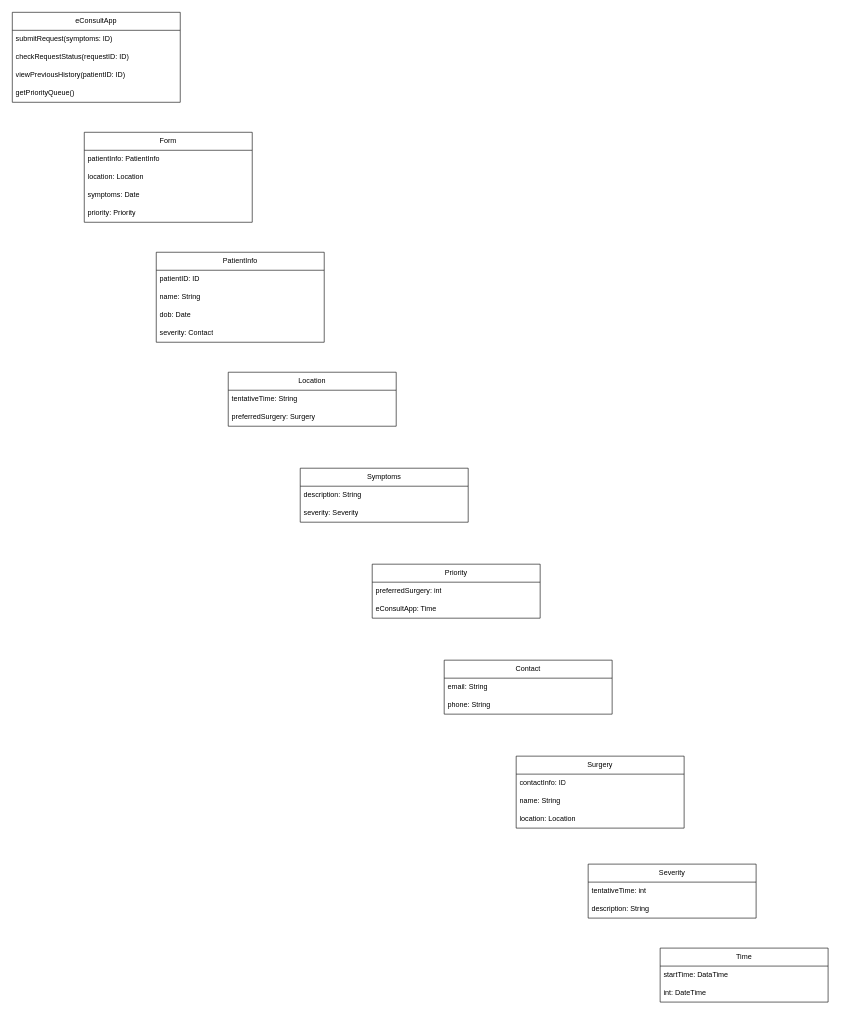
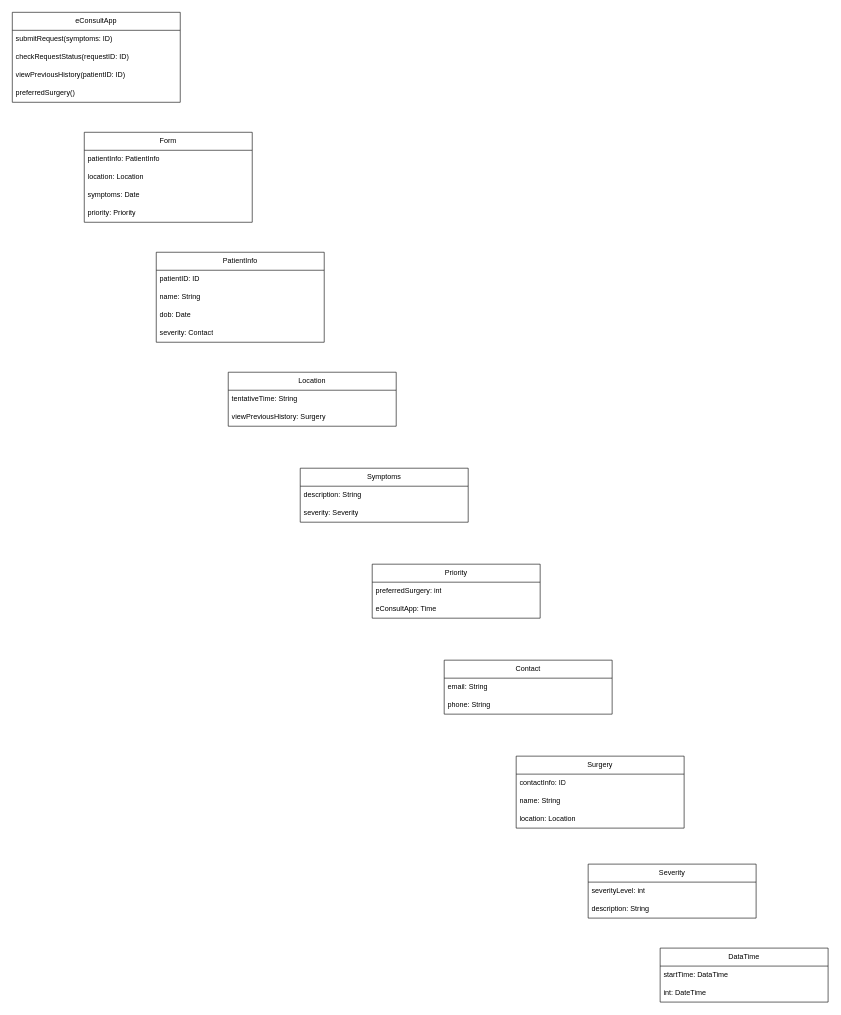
node "getPriorityQueue()": label "getPriorityQueue()" -> "preferredSurgery()"
node "preferredSurgery: Surgery": label "preferredSurgery: Surgery" -> "viewPreviousHistory: Surgery"
node "tentativeTime: int": label "tentativeTime: int" -> "severityLevel: int"
node "Time": label "Time" -> "DataTime"
